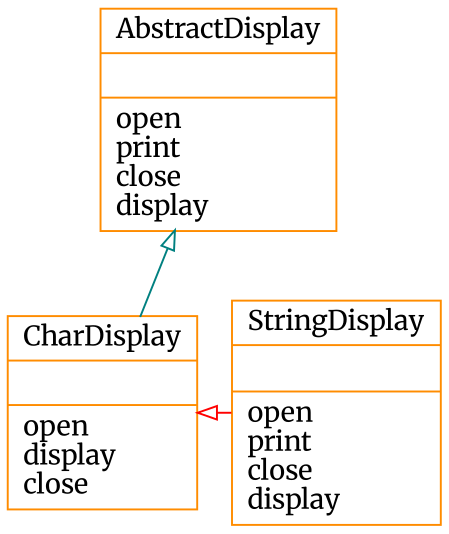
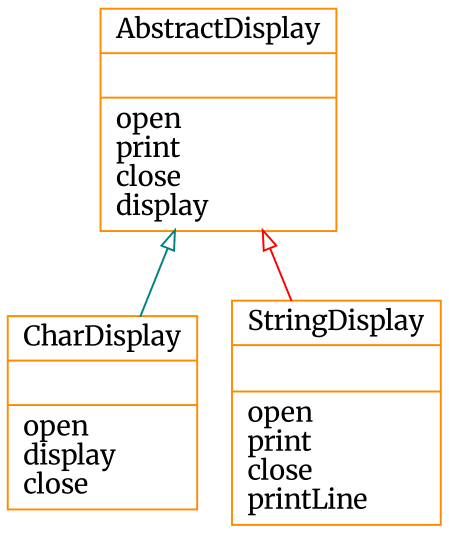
edge "CharDisplay" -- "StringDisplay": now "AbstractDisplay" -- "StringDisplay"
node "StringDisplay": text "display" -> "printLine"
